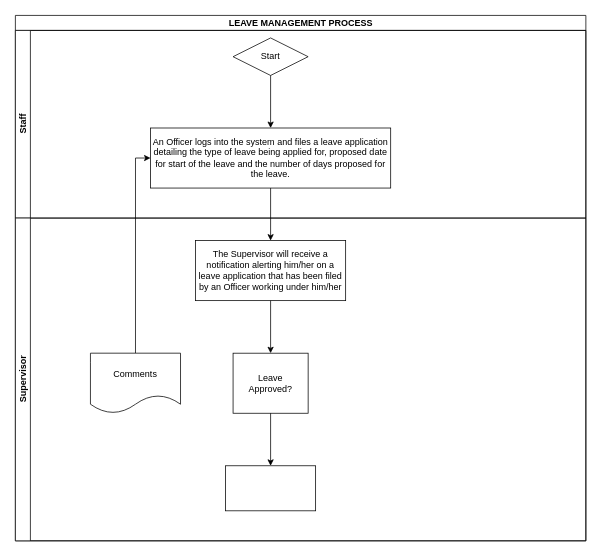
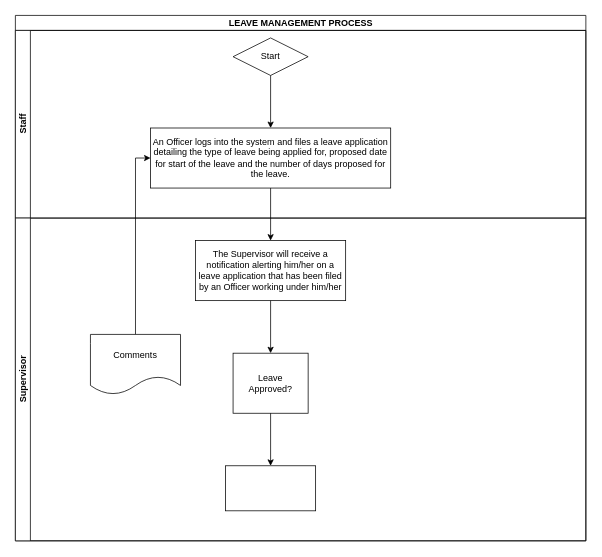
node "Comments": moved (135, 383) -> (135, 364)
